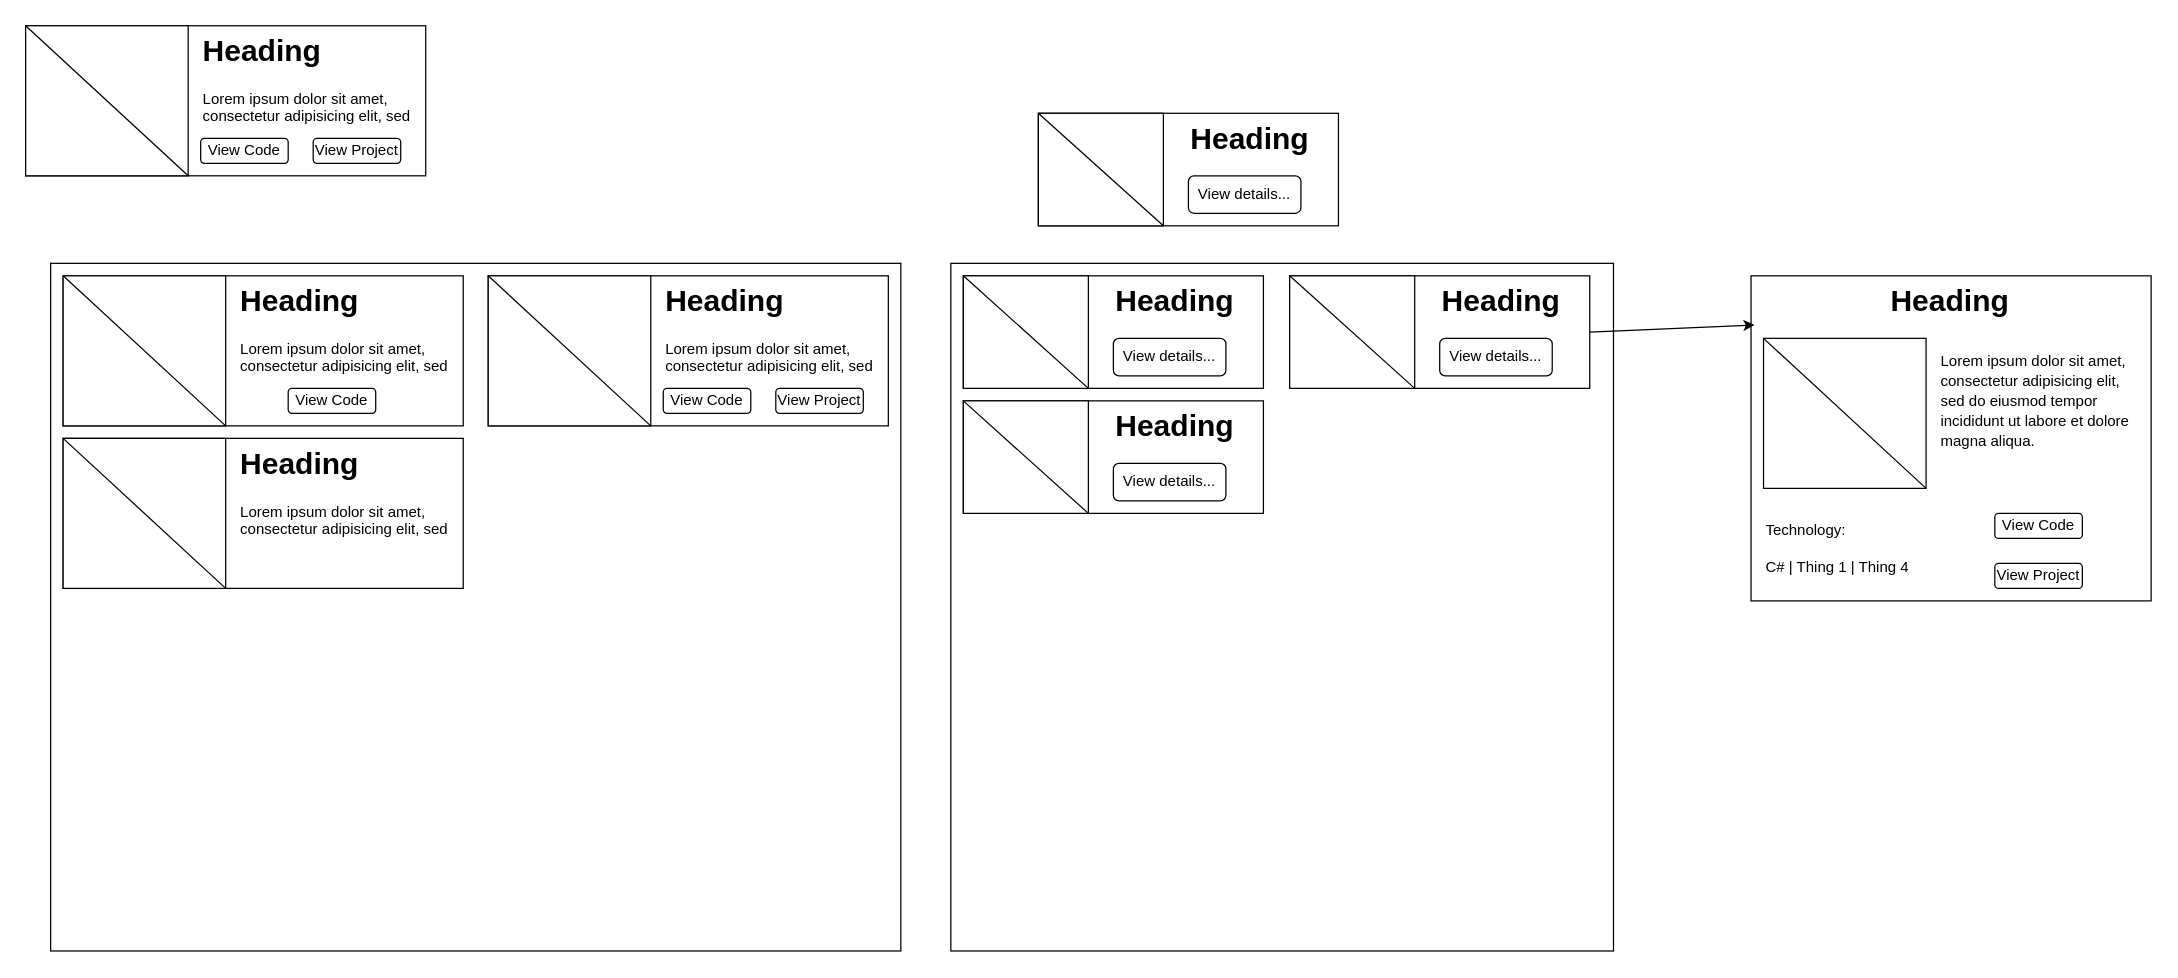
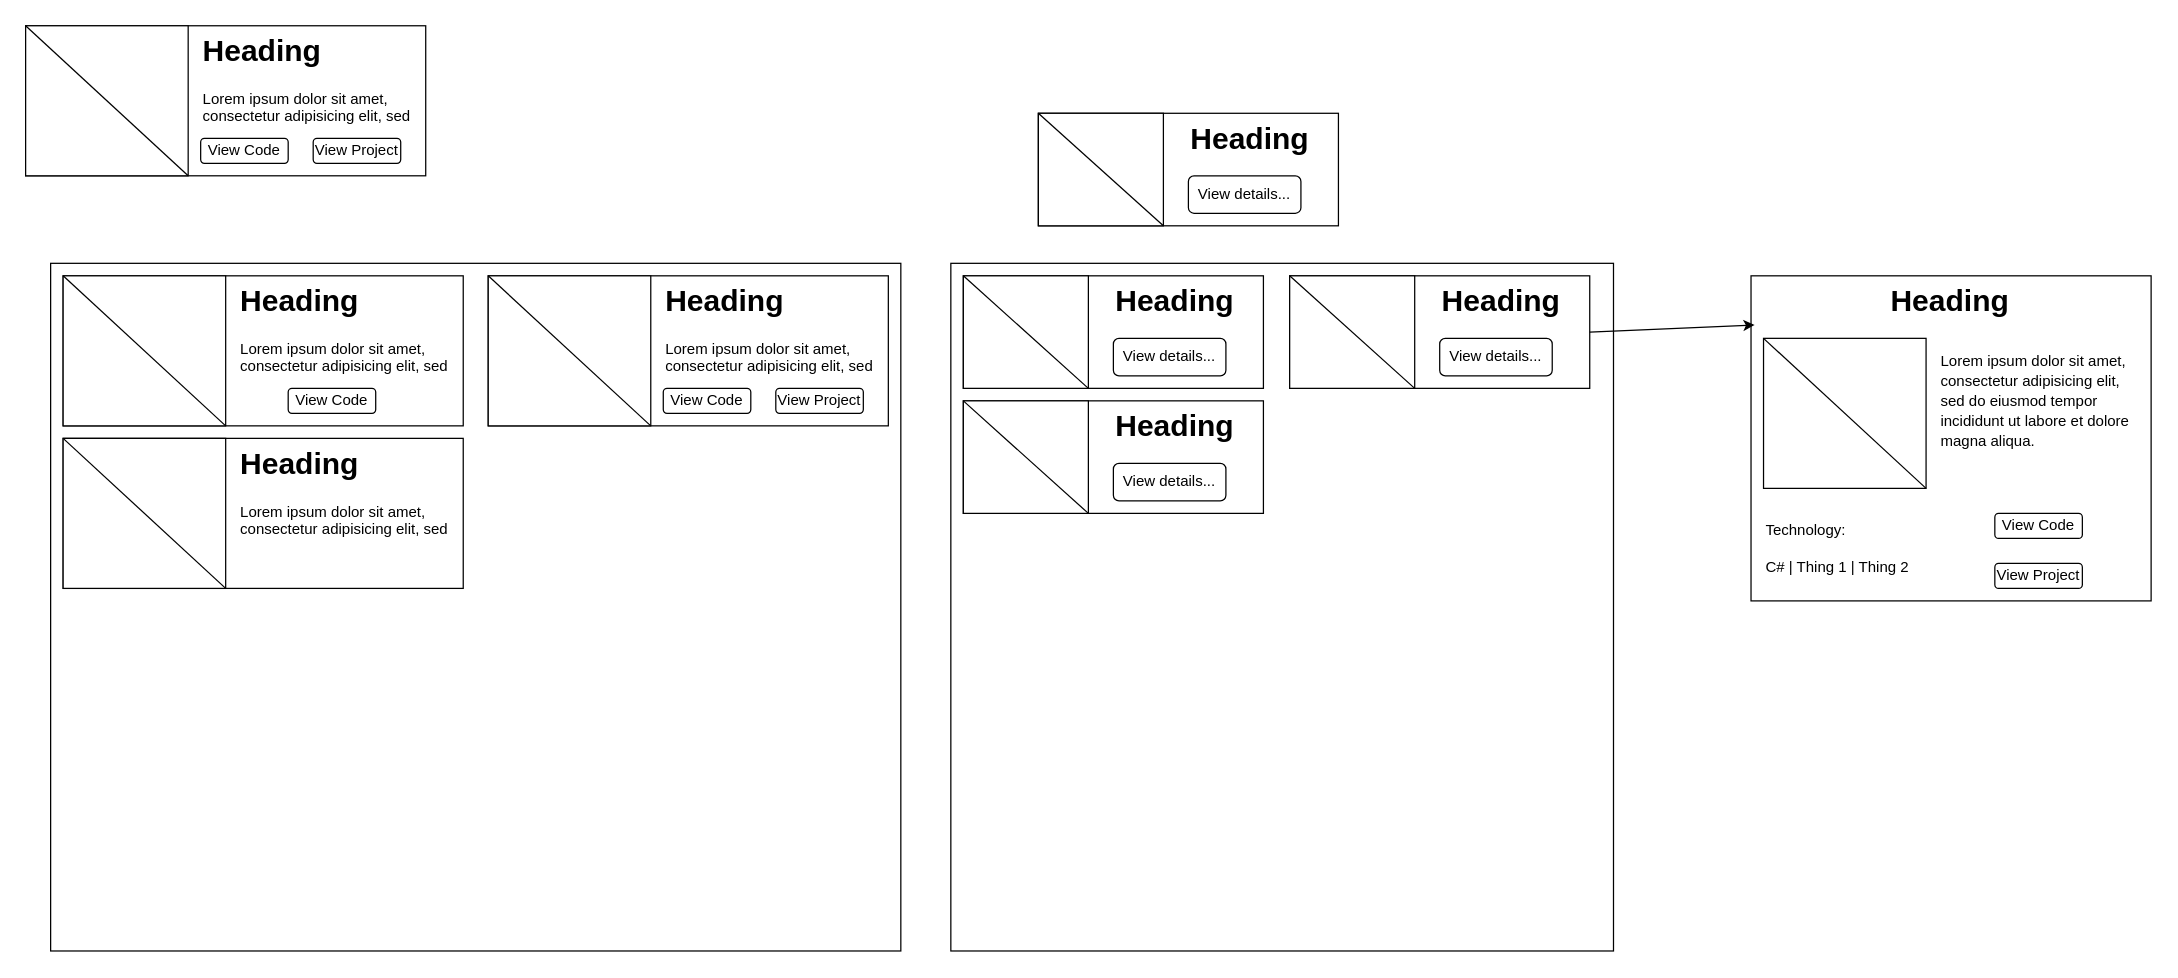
node "Technology: C# | Thing 1 | Thing 4": label "Technology: C# | Thing 1 | Thing 4" -> "Technology: C# | Thing 1 | Thing 2"
